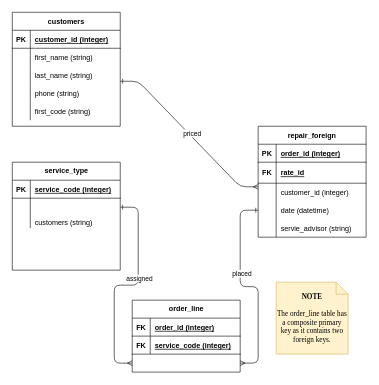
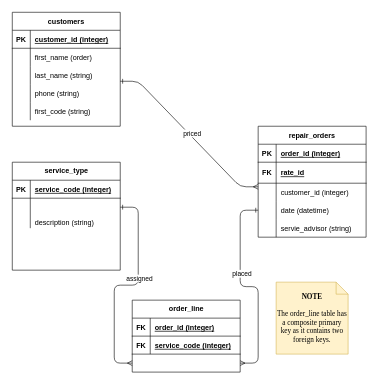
node "first_name (string)": label "first_name (string)" -> "first_name (order)"
node "repair_foreign": label "repair_foreign" -> "repair_orders"
node "customers (string)": label "customers (string)" -> "description (string)"
